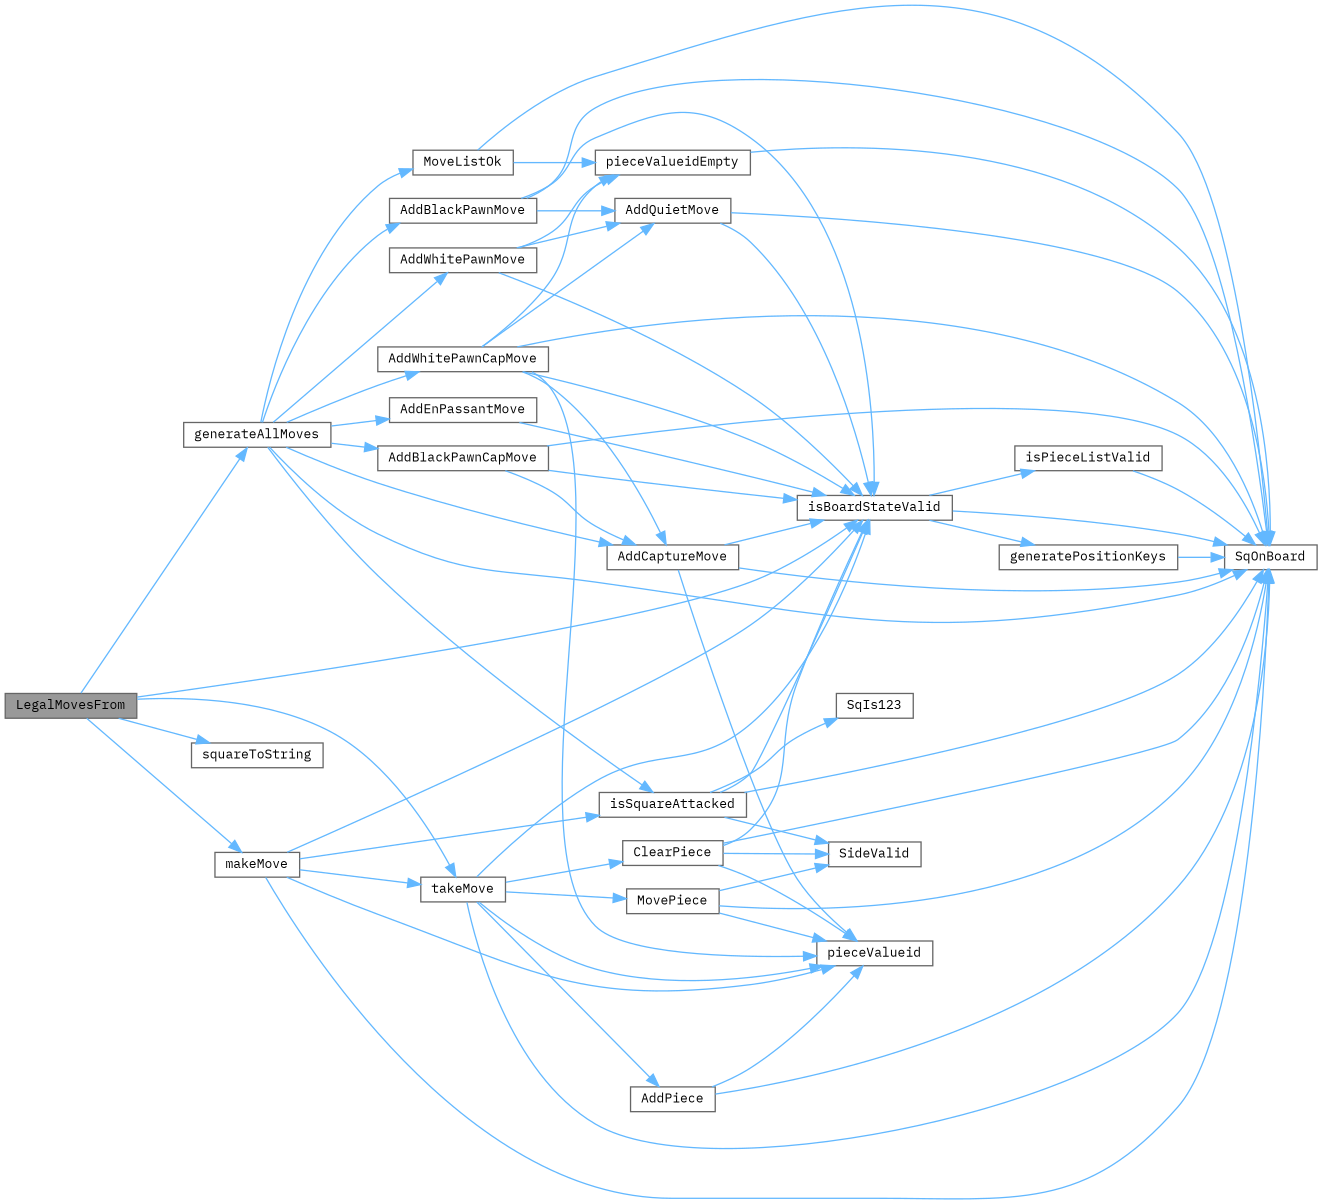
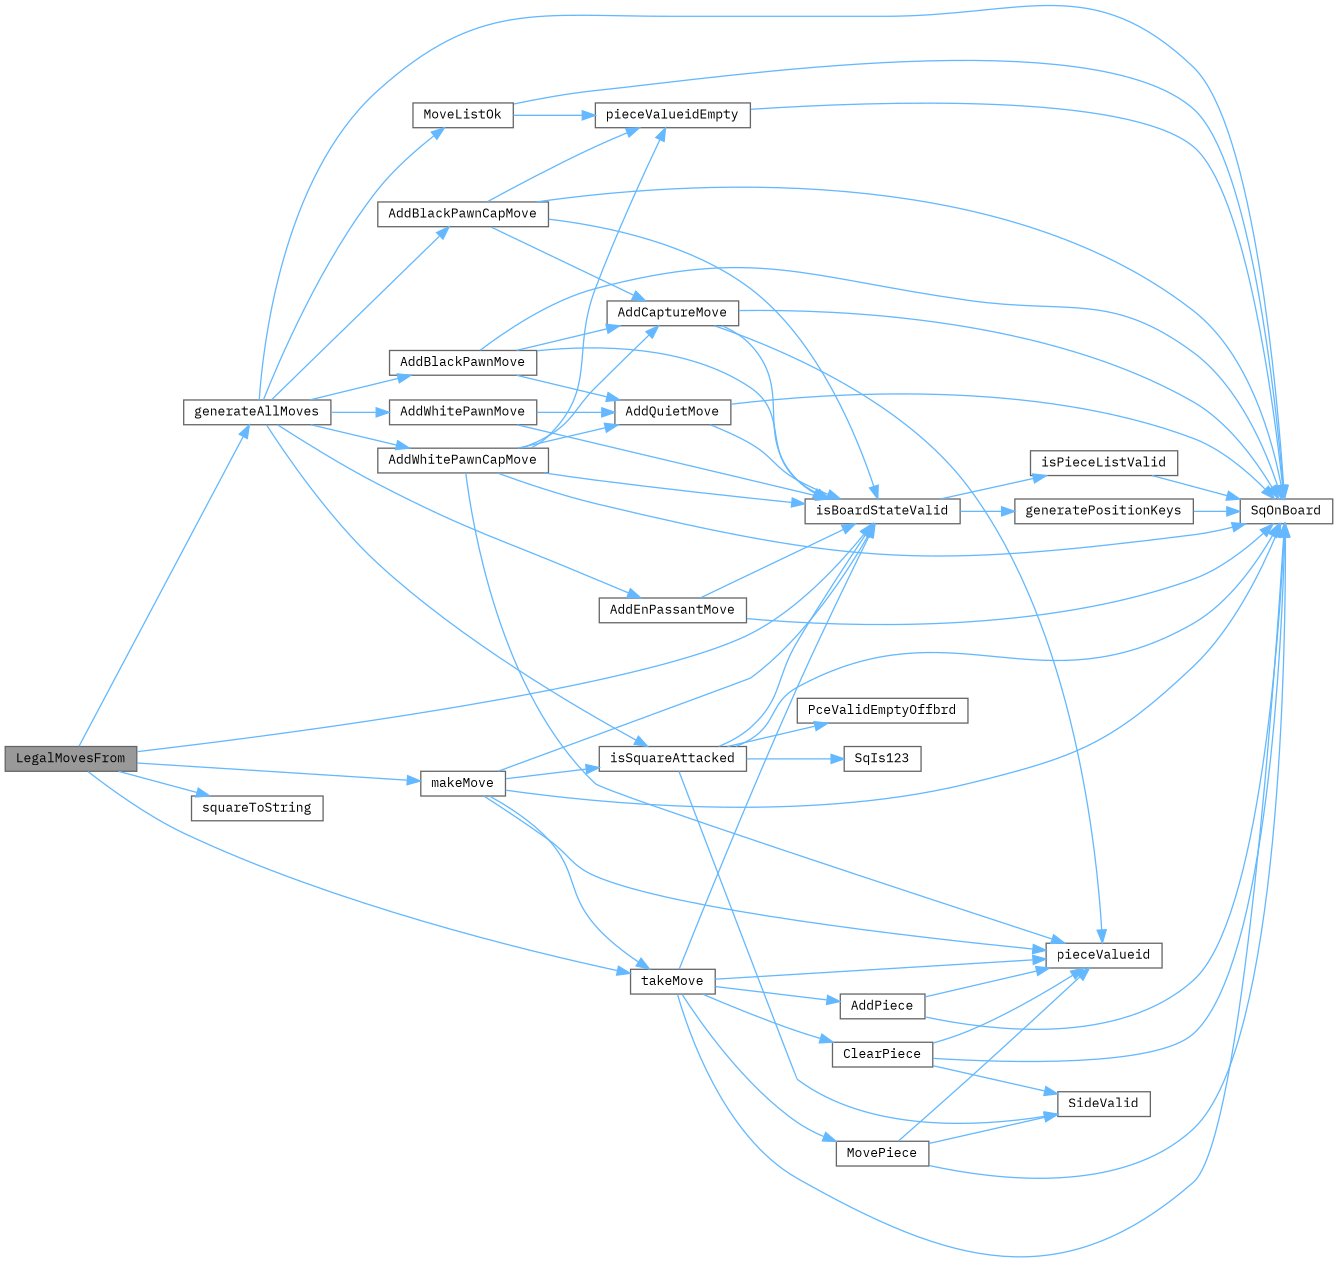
edge "AddWhitePawnMove" -> "pieceValueidEmpty": now "AddBlackPawnCapMove" -> "pieceValueidEmpty"
edge "generateAllMoves" -> "AddCaptureMove": now "AddBlackPawnMove" -> "AddCaptureMove"
edge "isBoardStateValid" -> "SqOnBoard": now "AddEnPassantMove" -> "SqOnBoard"
node "PceValidEmptyOffbrd": added
edge "ClearPiece" -> "isBoardStateValid": removed
